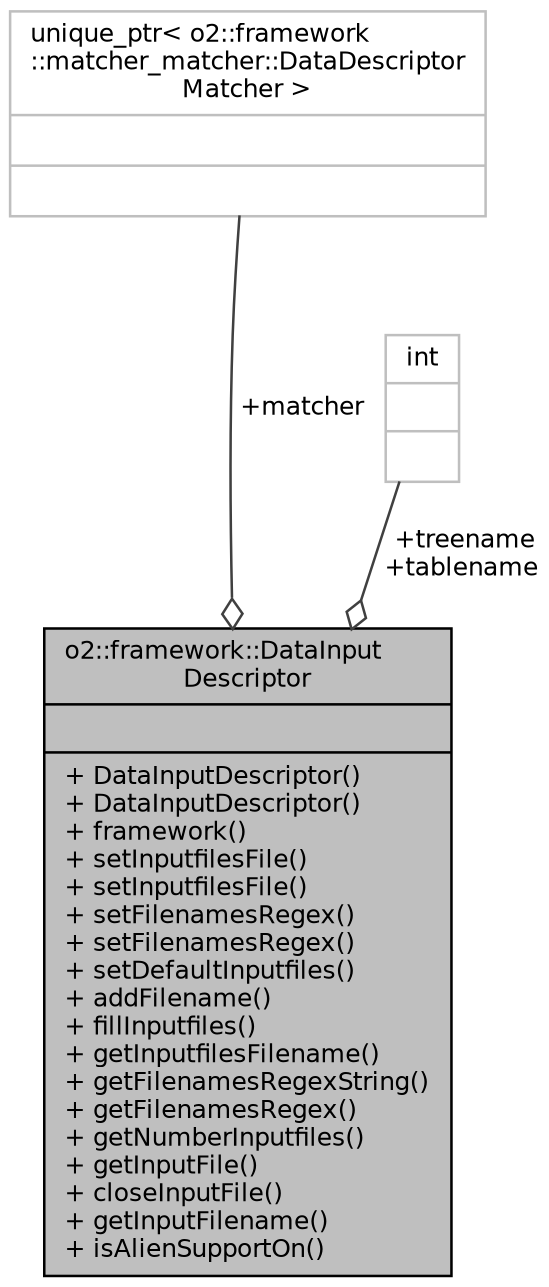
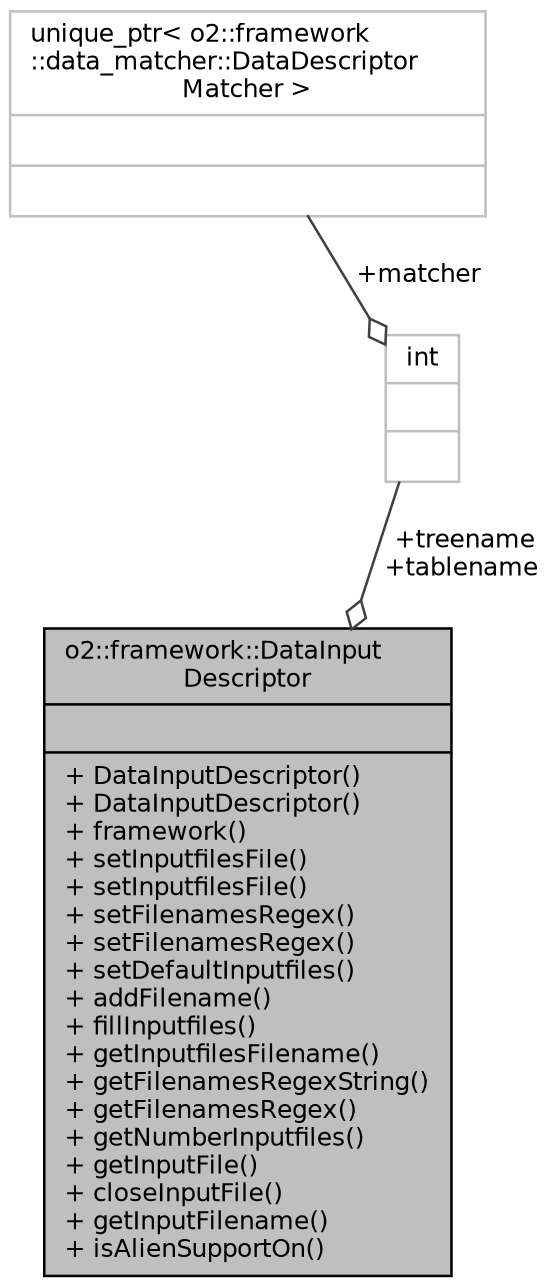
node "unique_ptr< o2::framework": text "::matcher_matcher::DataDescriptor" -> "::data_matcher::DataDescriptor"
edge "unique_ptr< o2::framework" -> "o2::framework::DataInput": now "unique_ptr< o2::framework" -> "int"
